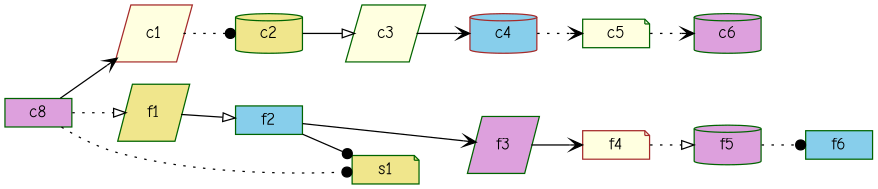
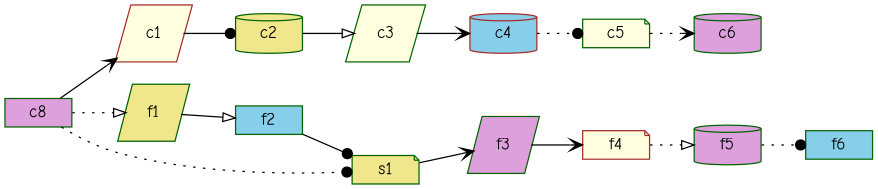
edge "c1" -> "c2": style dotted -> solid
edge "c4" -> "c5": arrowhead vee -> dot
edge "f2" -> "f3": now "s1" -> "f3"
